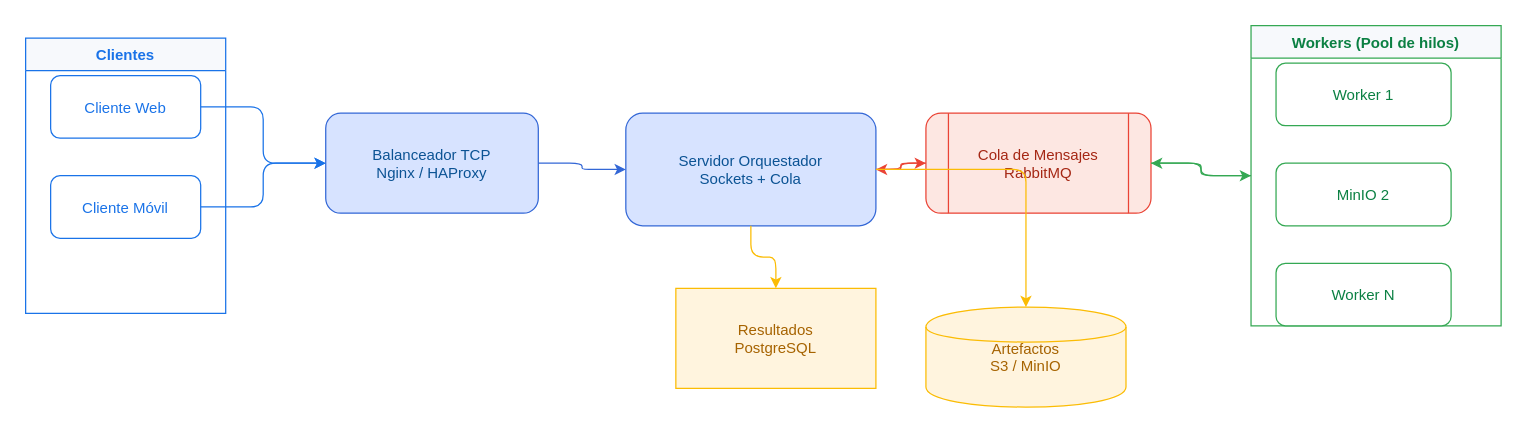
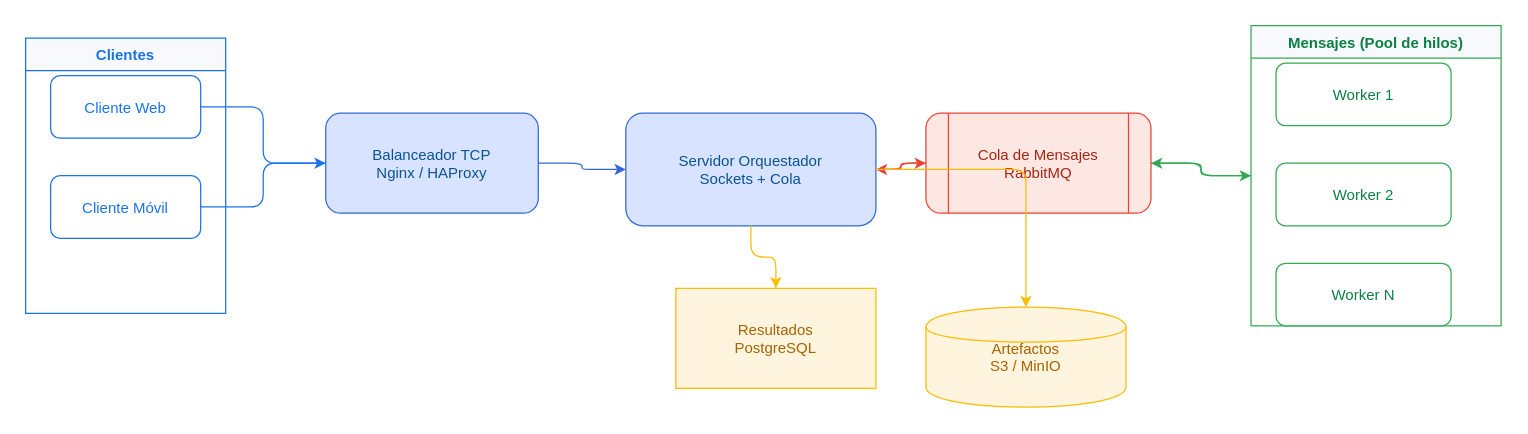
node "Workers (Pool de hilos)": label "Workers (Pool de hilos)" -> "Mensajes (Pool de hilos)"
edge "Cliente Web" -> "Balanceador TCP Nginx / HAProxy": arrowhead classic -> none
node "MinIO 2": label "MinIO 2" -> "Worker 2"
